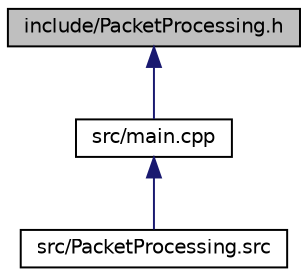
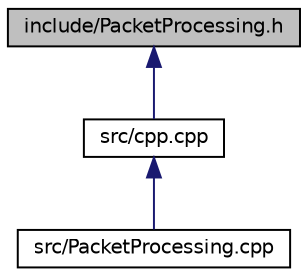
node "src/main.cpp": label "src/main.cpp" -> "src/cpp.cpp"
node "src/PacketProcessing.src": label "src/PacketProcessing.src" -> "src/PacketProcessing.cpp"
